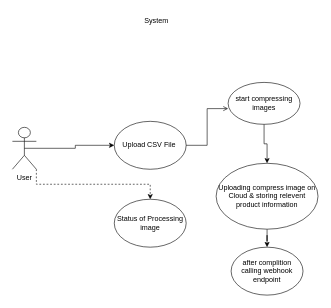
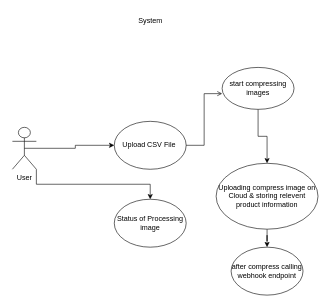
node "System": moved (156, 21) -> (150, 21)
node "start compressing images": moved (264, 104) -> (258, 89)
edge "User" -> "Status of Processing image": style dashed -> solid
node "after complition calling webhook endpoint": label "after complition calling webhook endpoint" -> "after compress calling webhook endpoint"
